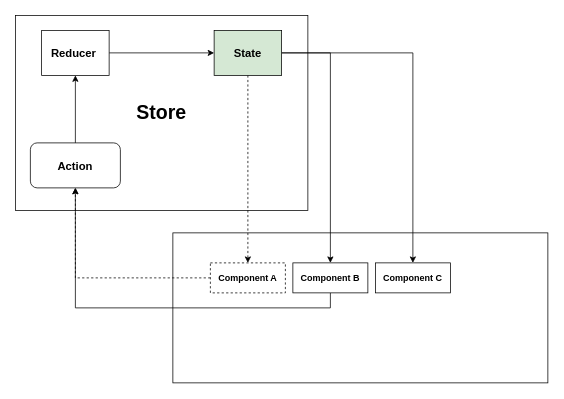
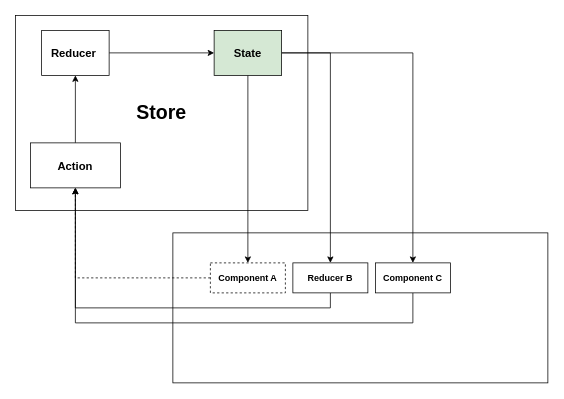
node "Action": shape rounded rectangle -> rectangle
edge "State" -> "Component A": style dashed -> solid
node "Component B": label "Component B" -> "Reducer B"
edge "Component C" -> "Action": added
